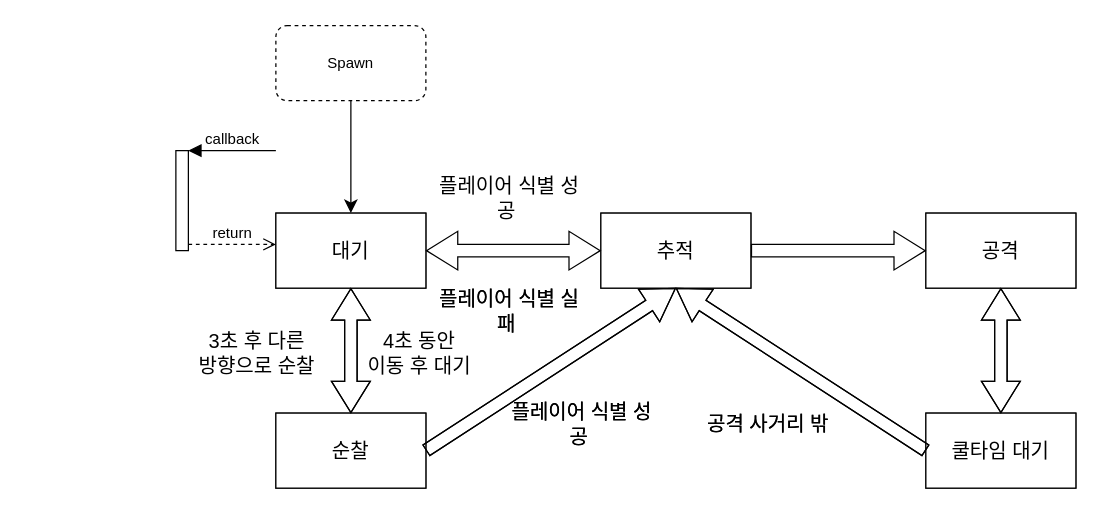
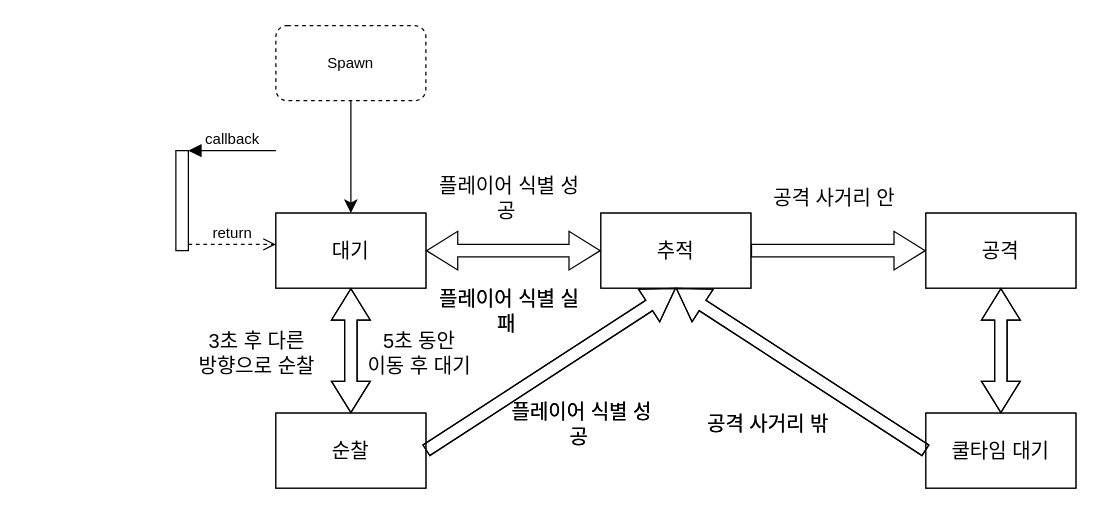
node "공격 사거리 안": added
node "4초 동안 이동 후 대기": label "4초 동안 이동 후 대기" -> "5초 동안 이동 후 대기"
